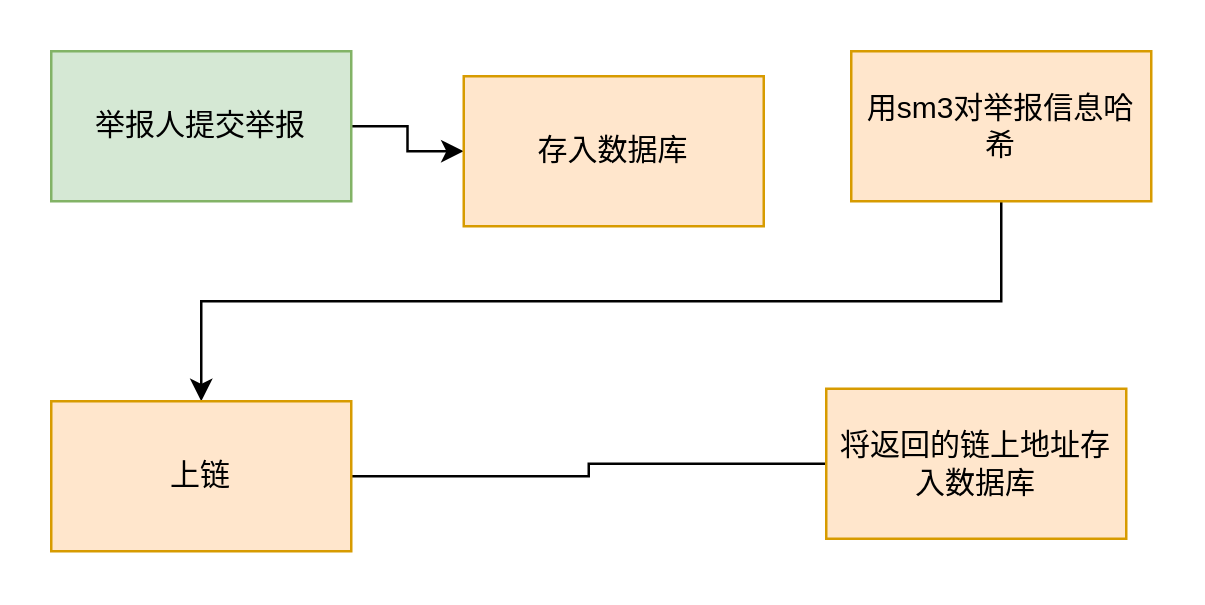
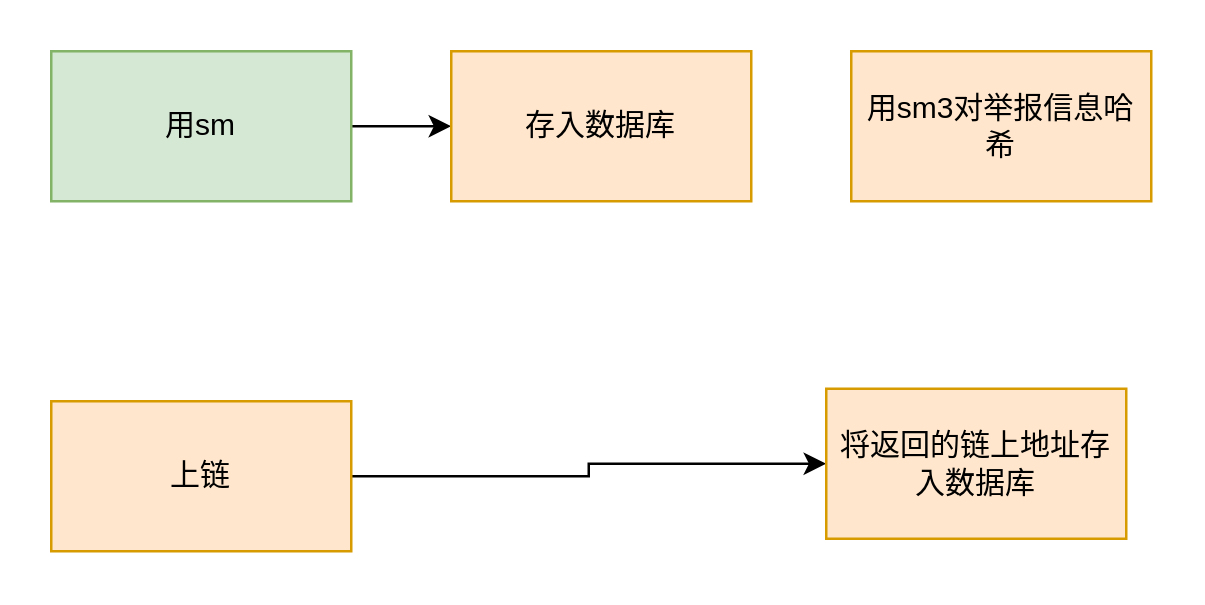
node "举报人提交举报": label "举报人提交举报" -> "用sm"
node "存入数据库": moved (614, 151) -> (601, 126)
edge "用sm3对举报信息哈希" -> "上链": removed
edge "将返回的链上地址存入数据库" -- "上链": arrowhead none -> classic
